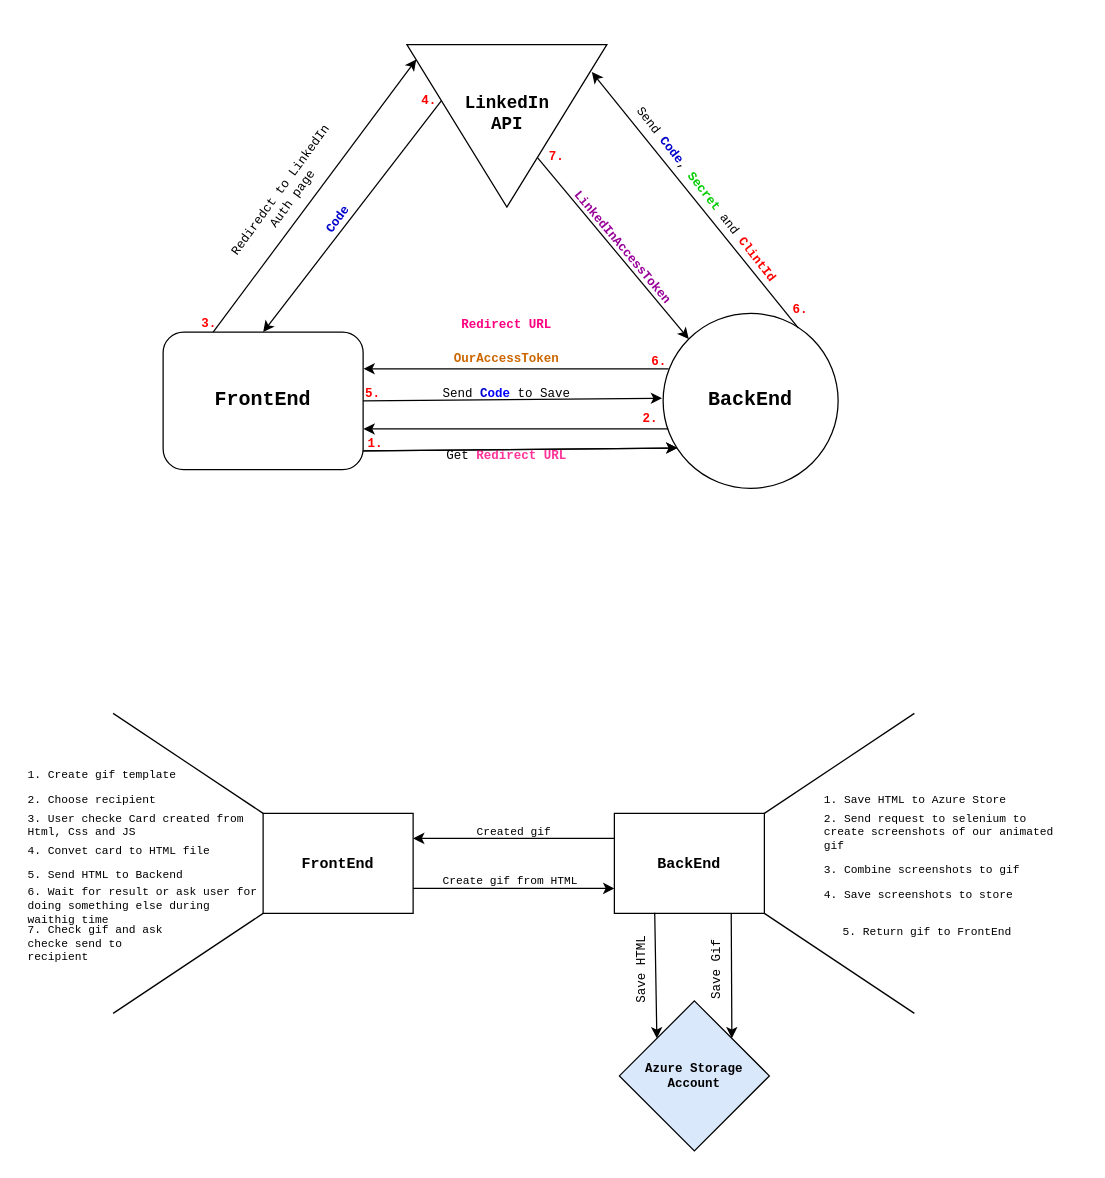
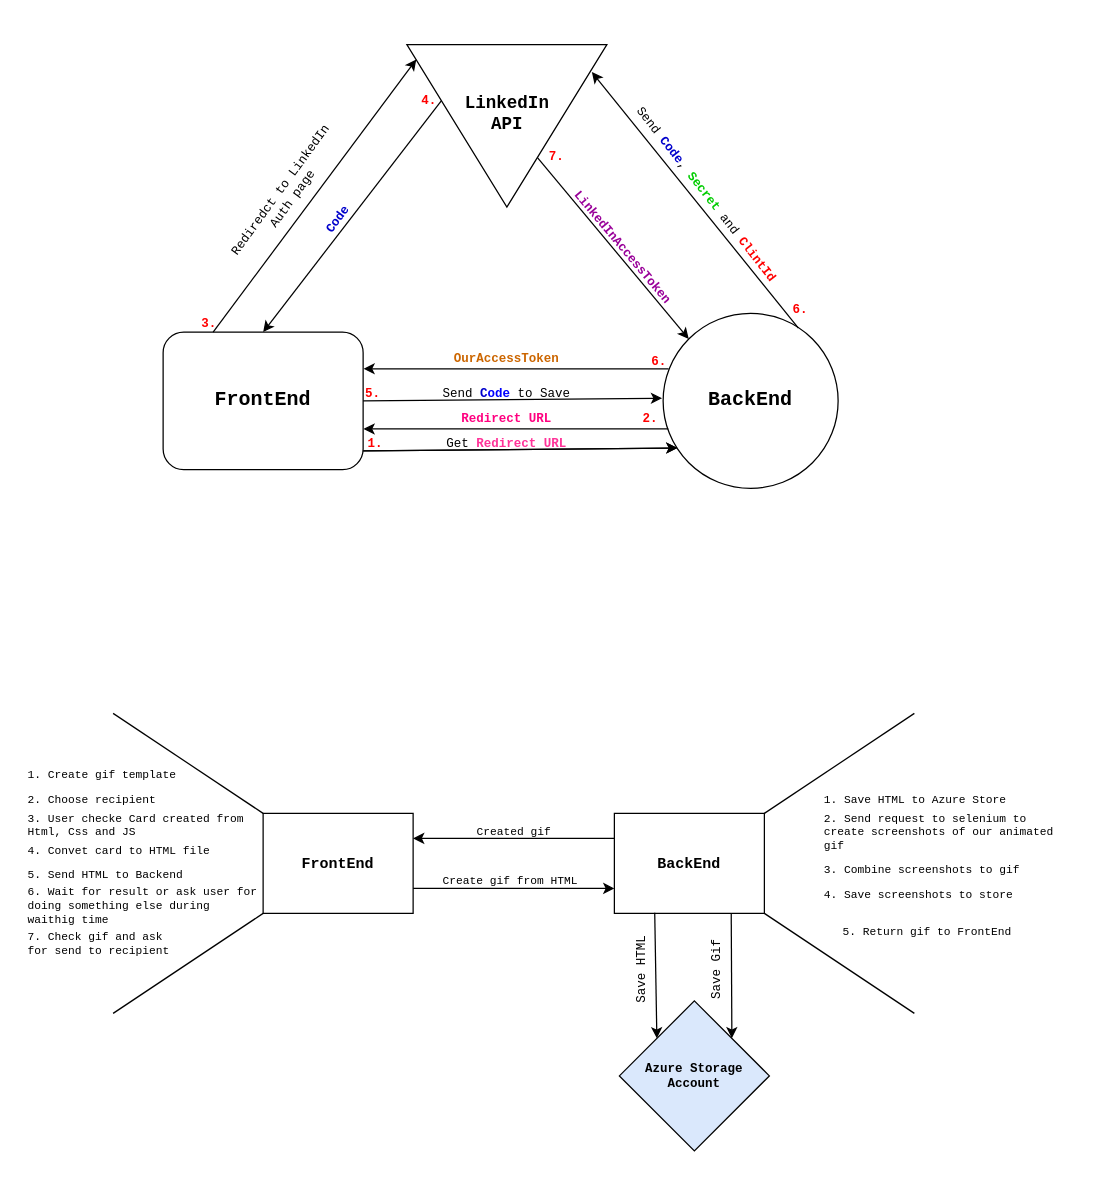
node "Redirect URL": moved (507, 324) -> (507, 418)
node "Get Redirect URL": moved (507, 456) -> (507, 443)
node "7. Check gif and ask checke send to recipient": label "7. Check gif and ask checke send to recipient" -> "7. Check gif and ask for send to recipient"
